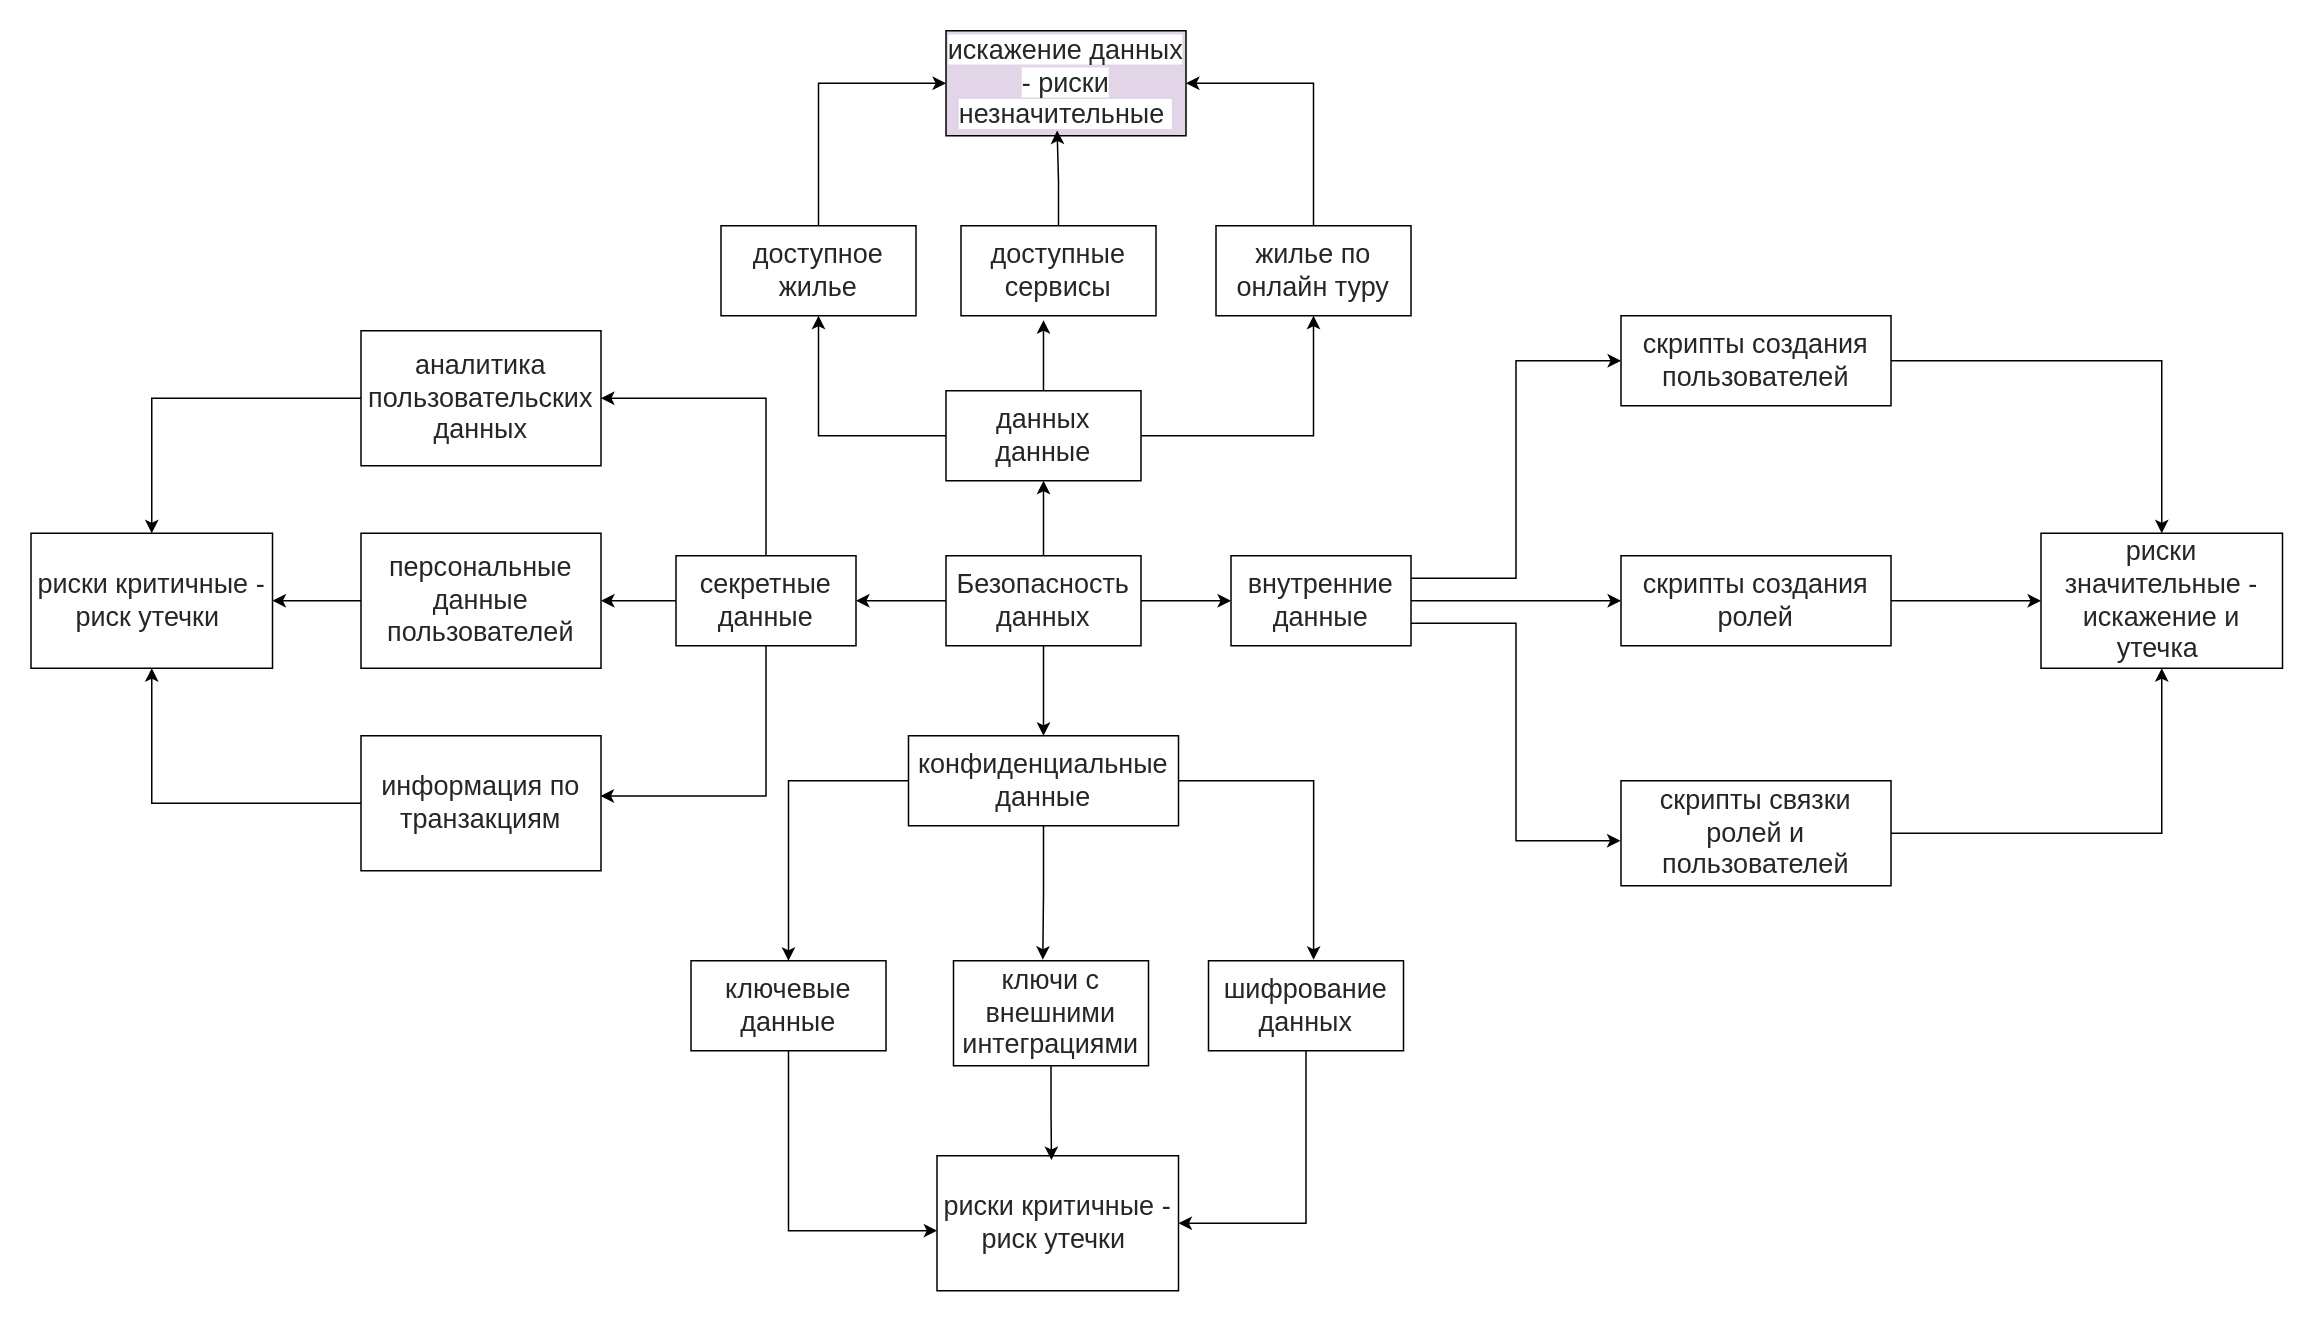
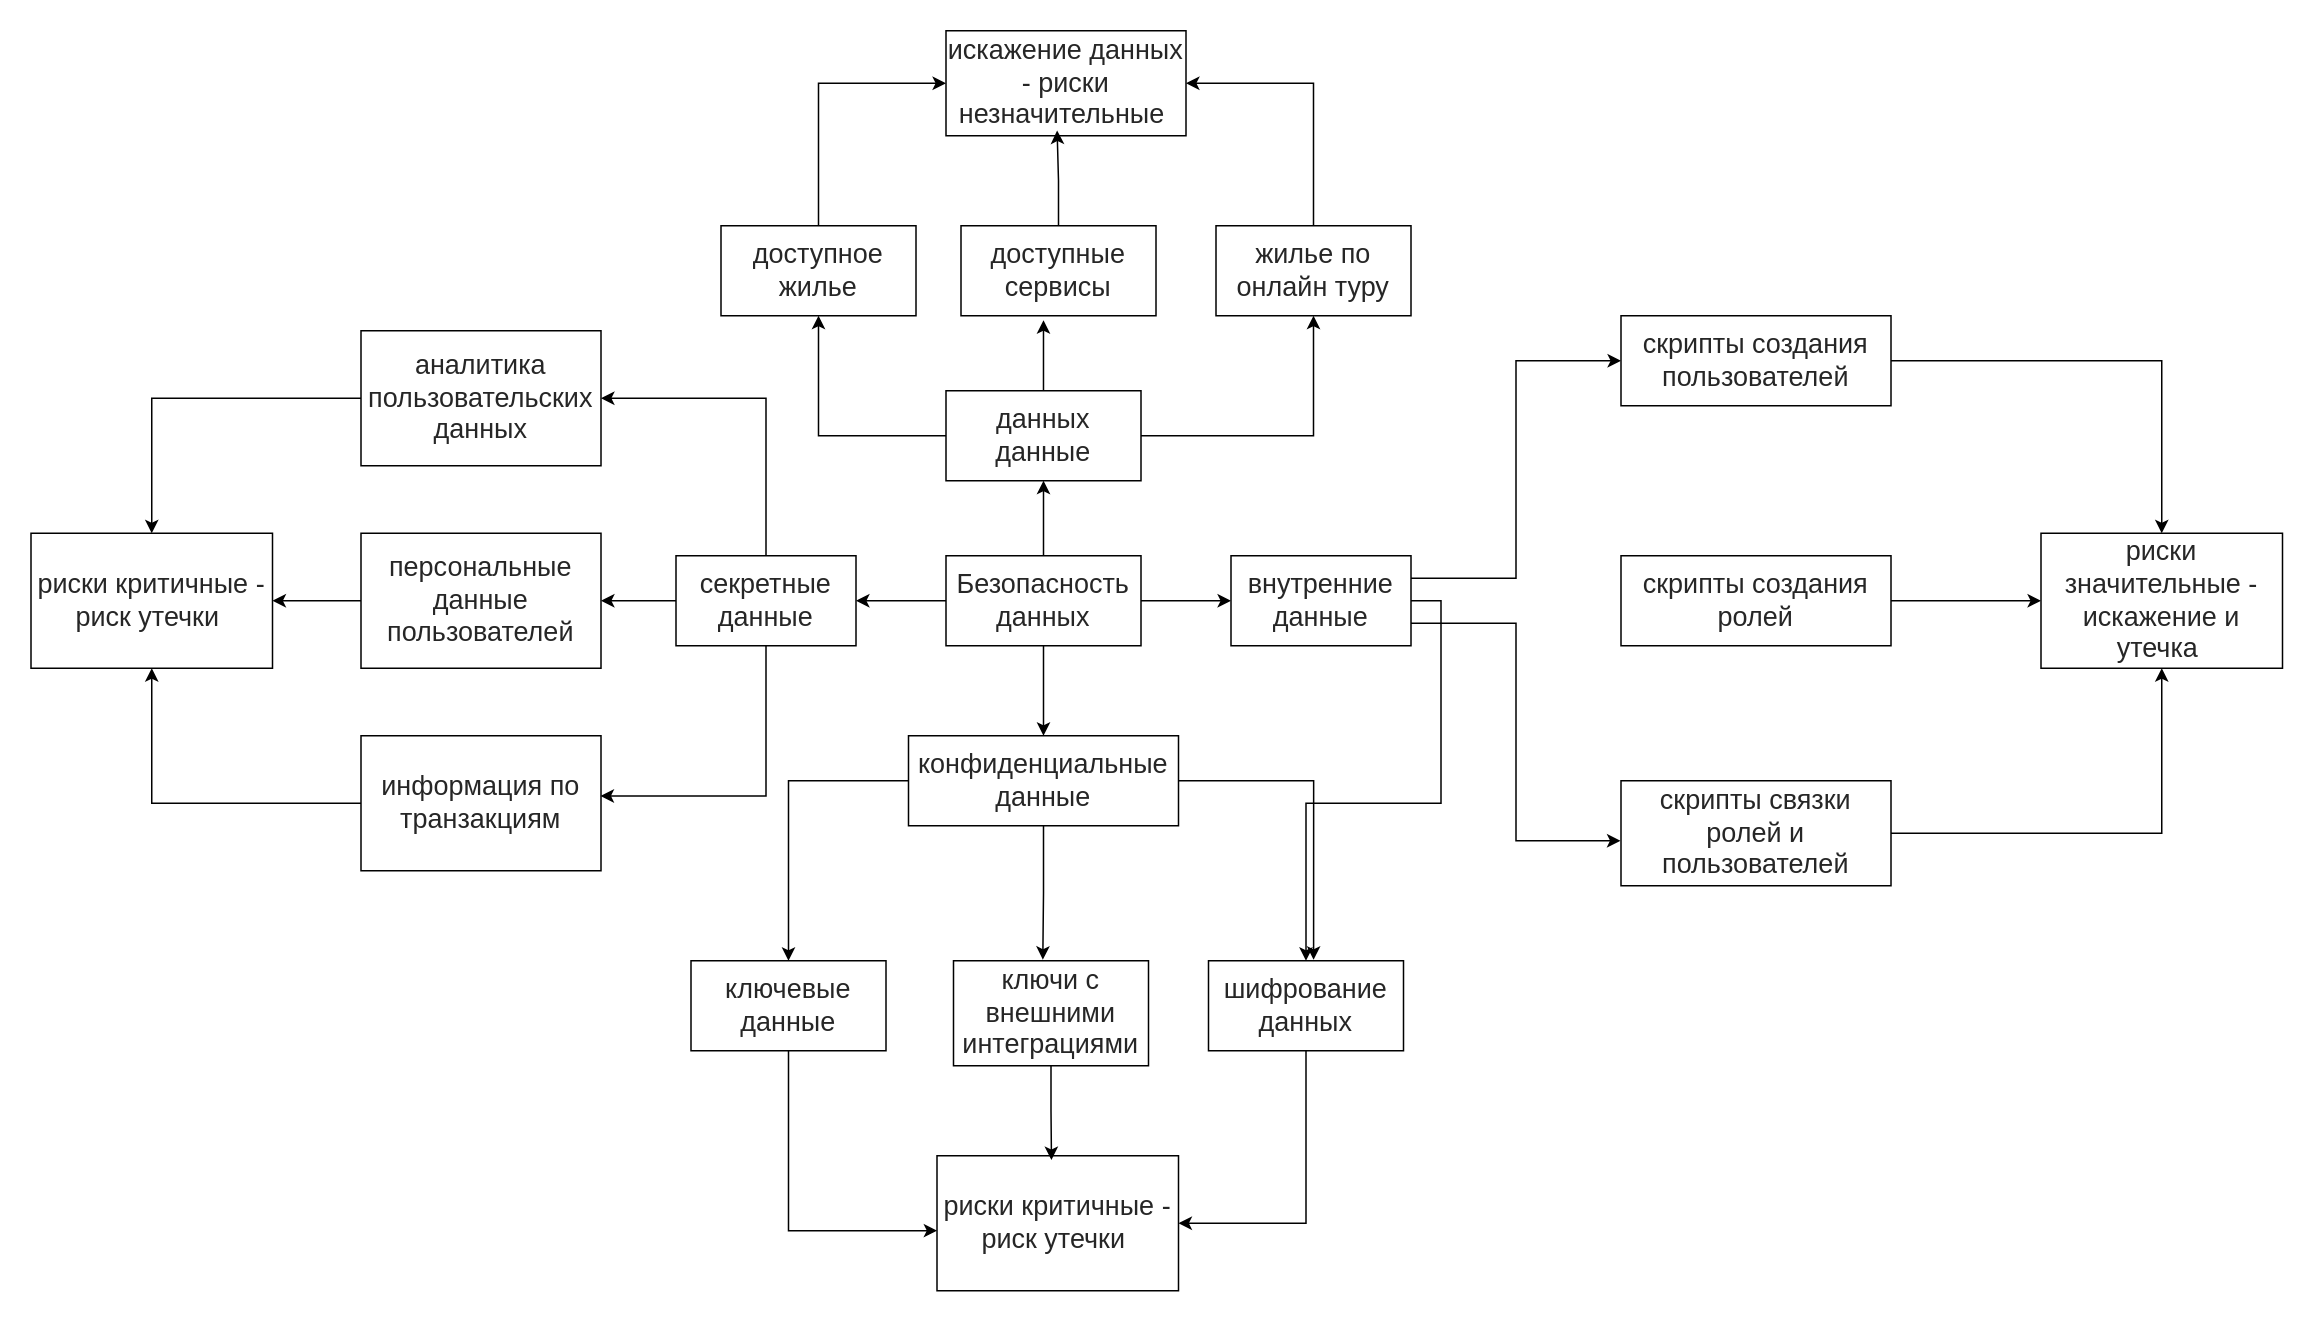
node "искажение данных - риски незначительные": fillcolor #e1d5e7 -> #ffffff
edge "внутренние данные" -> "скрипты создания ролей": now "внутренние данные" -> "шифрование данных"
